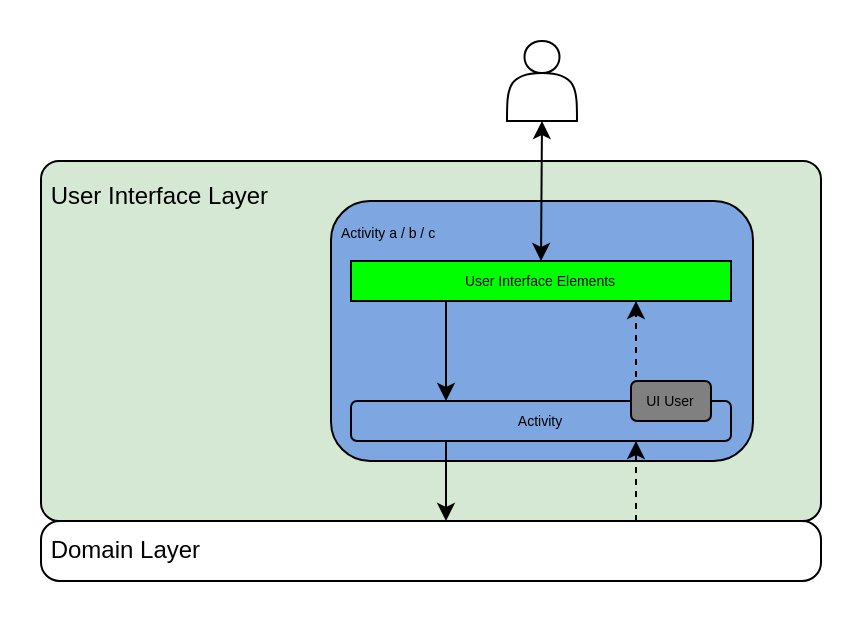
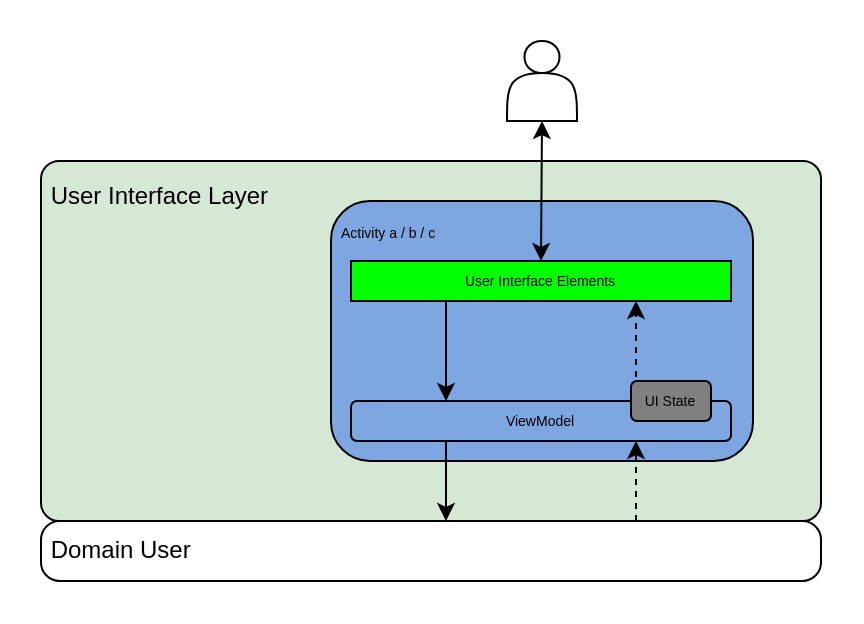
node "UI User": label "UI User" -> "UI State"
node "Activity": label "Activity" -> "ViewModel"
node "Domain Layer": label "Domain Layer" -> "Domain User"
